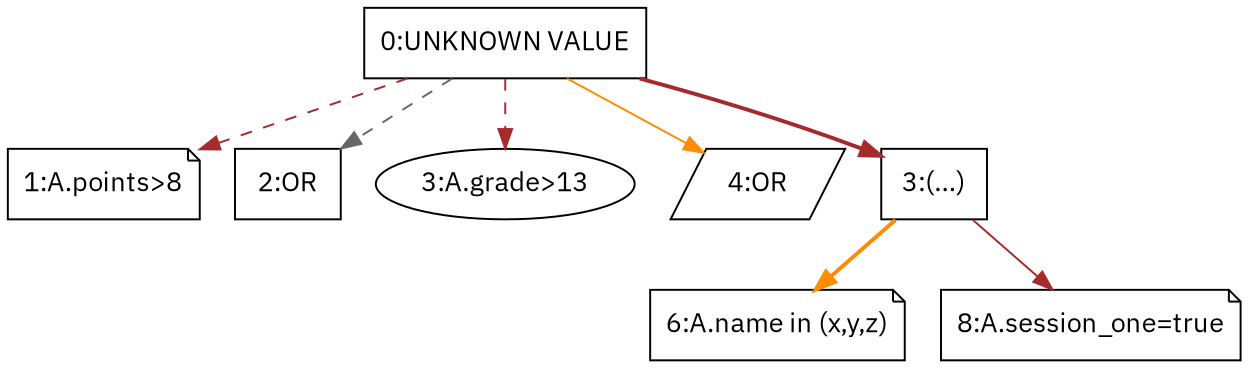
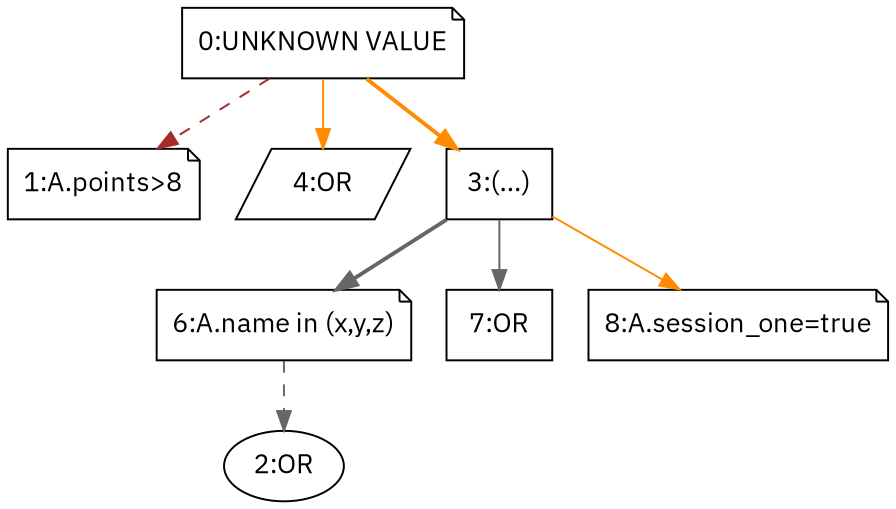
node "0:UNKNOWN VALUE": shape box -> note
edge "0:UNKNOWN VALUE" -> "2:OR": now "6:A.name in (x,y,z)" -> "2:OR"
edge "0:UNKNOWN VALUE" -> "3:(...)": color brown -> darkorange
node "2:OR": shape box -> ellipse
node "3:A.grade>13": removed
edge "3:(...)" -> "6:A.name in (x,y,z)": color darkorange -> gray40
edge "3:(...)" -> "8:A.session_one=true": color brown -> darkorange
node "7:OR": added
